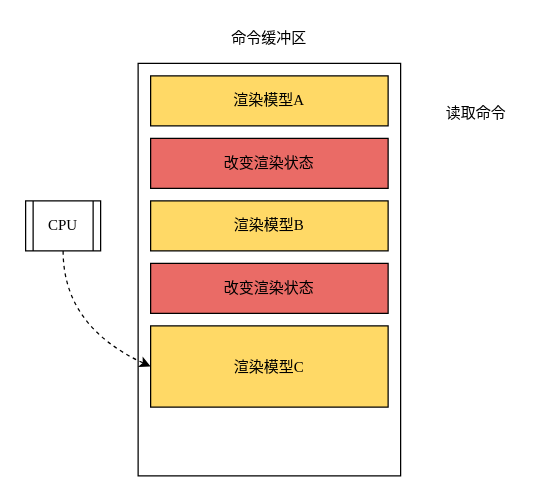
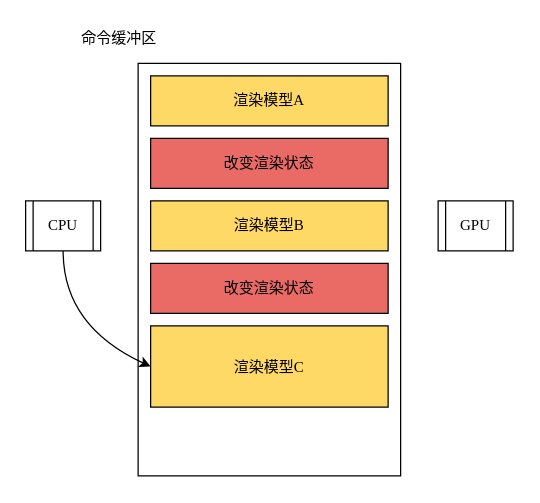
node "命令缓冲区": moved (269, 38) -> (119, 38)
node "读取命令": removed
node "GPU": added
edge "CPU" -> "渲染模型C": style dashed -> solid
